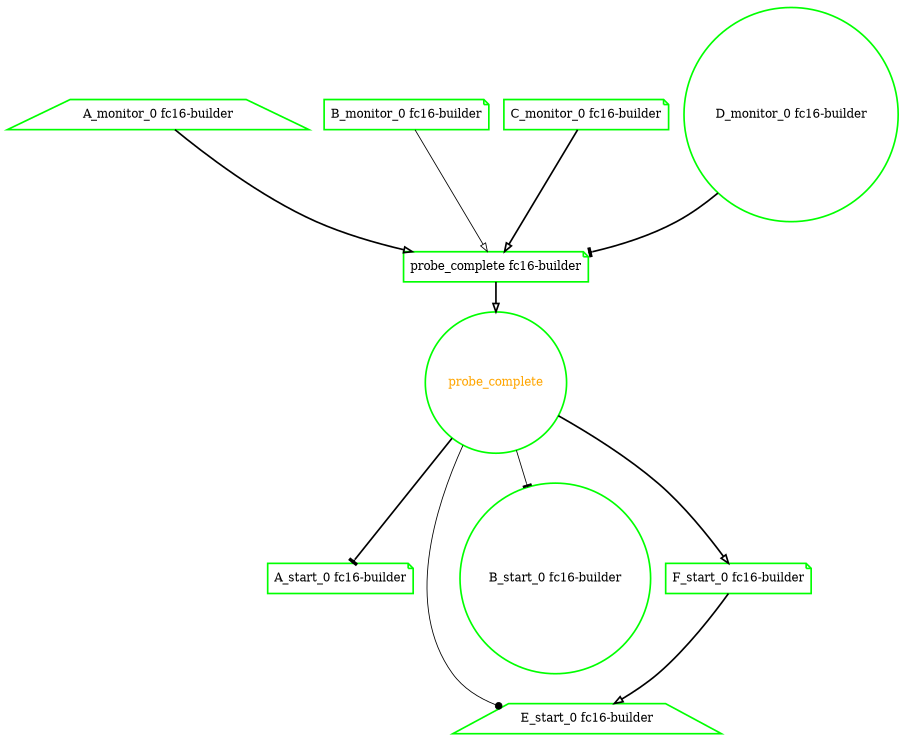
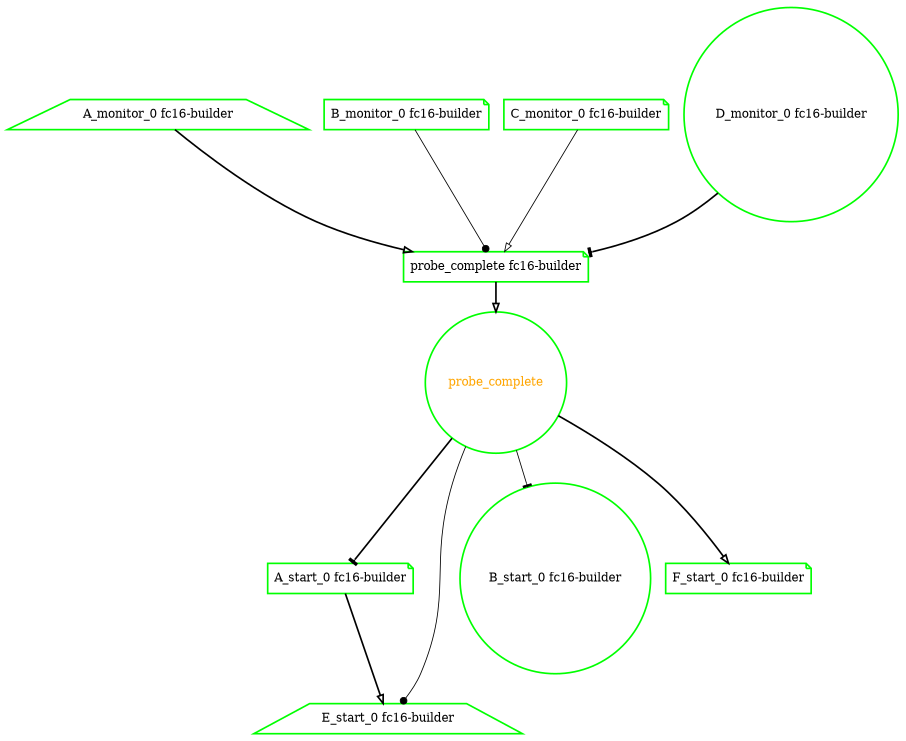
edge "B_monitor_0 fc16-builder" -> "probe_complete fc16-builder": arrowhead onormal -> dot
edge "C_monitor_0 fc16-builder" -> "probe_complete fc16-builder": style bold -> solid
edge "F_start_0 fc16-builder" -> "E_start_0 fc16-builder": now "A_start_0 fc16-builder" -> "E_start_0 fc16-builder"
